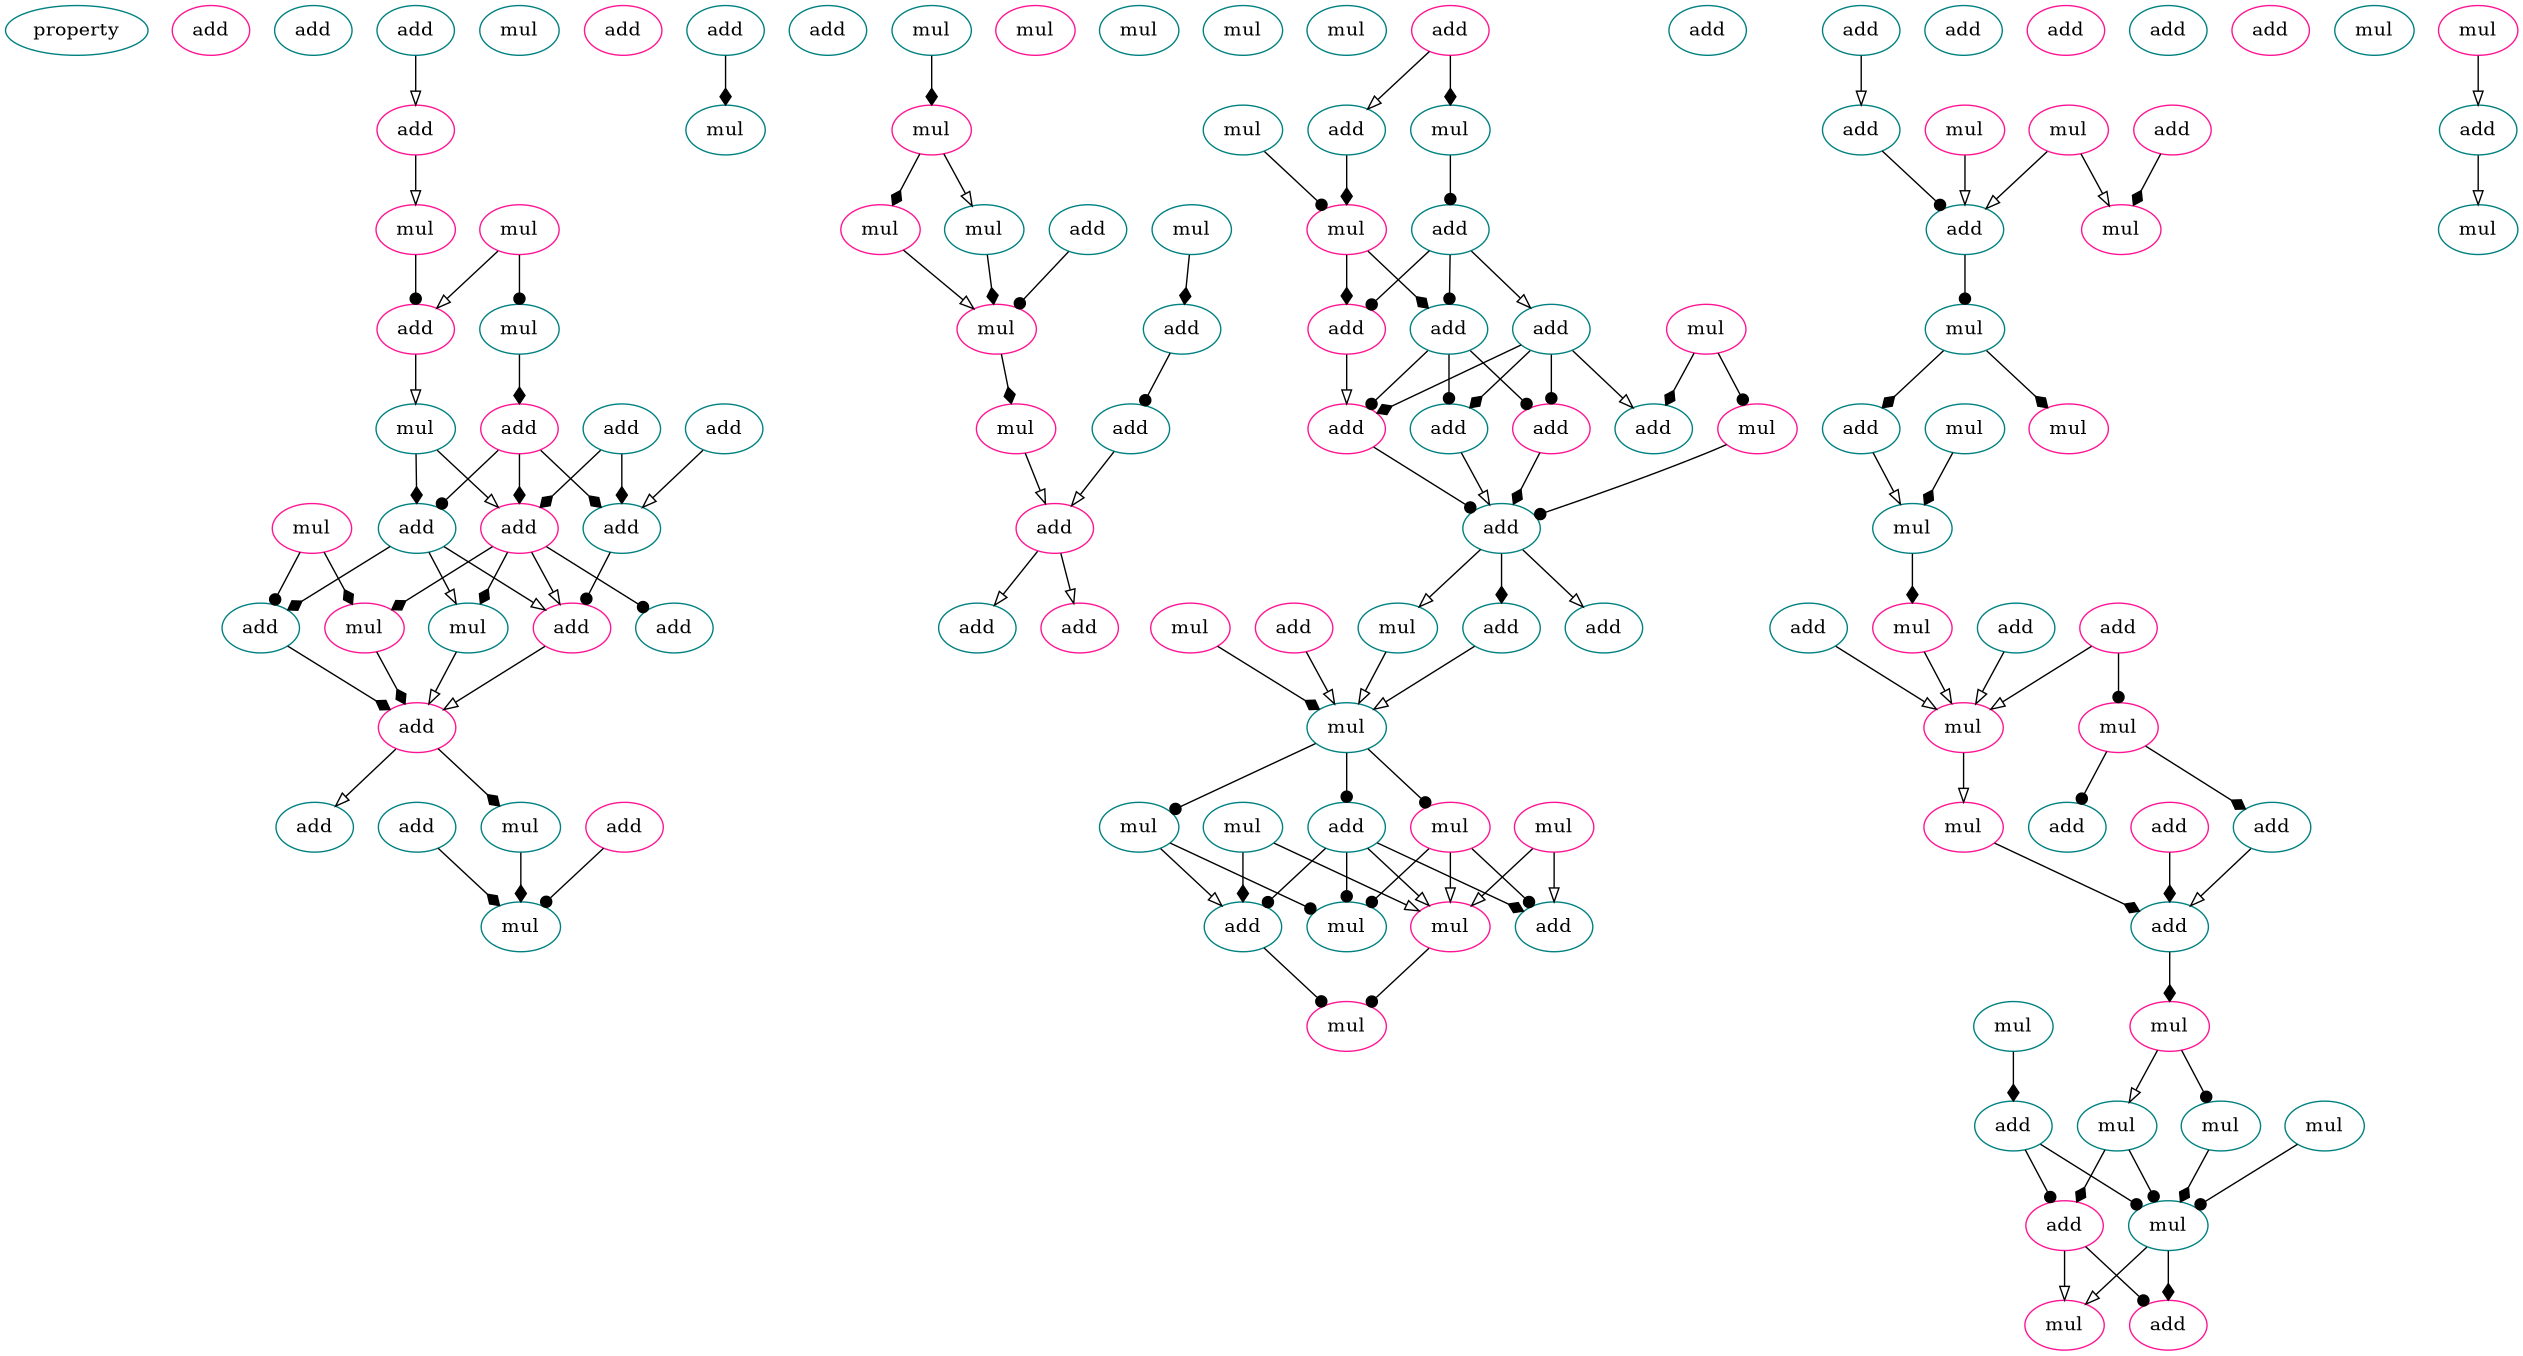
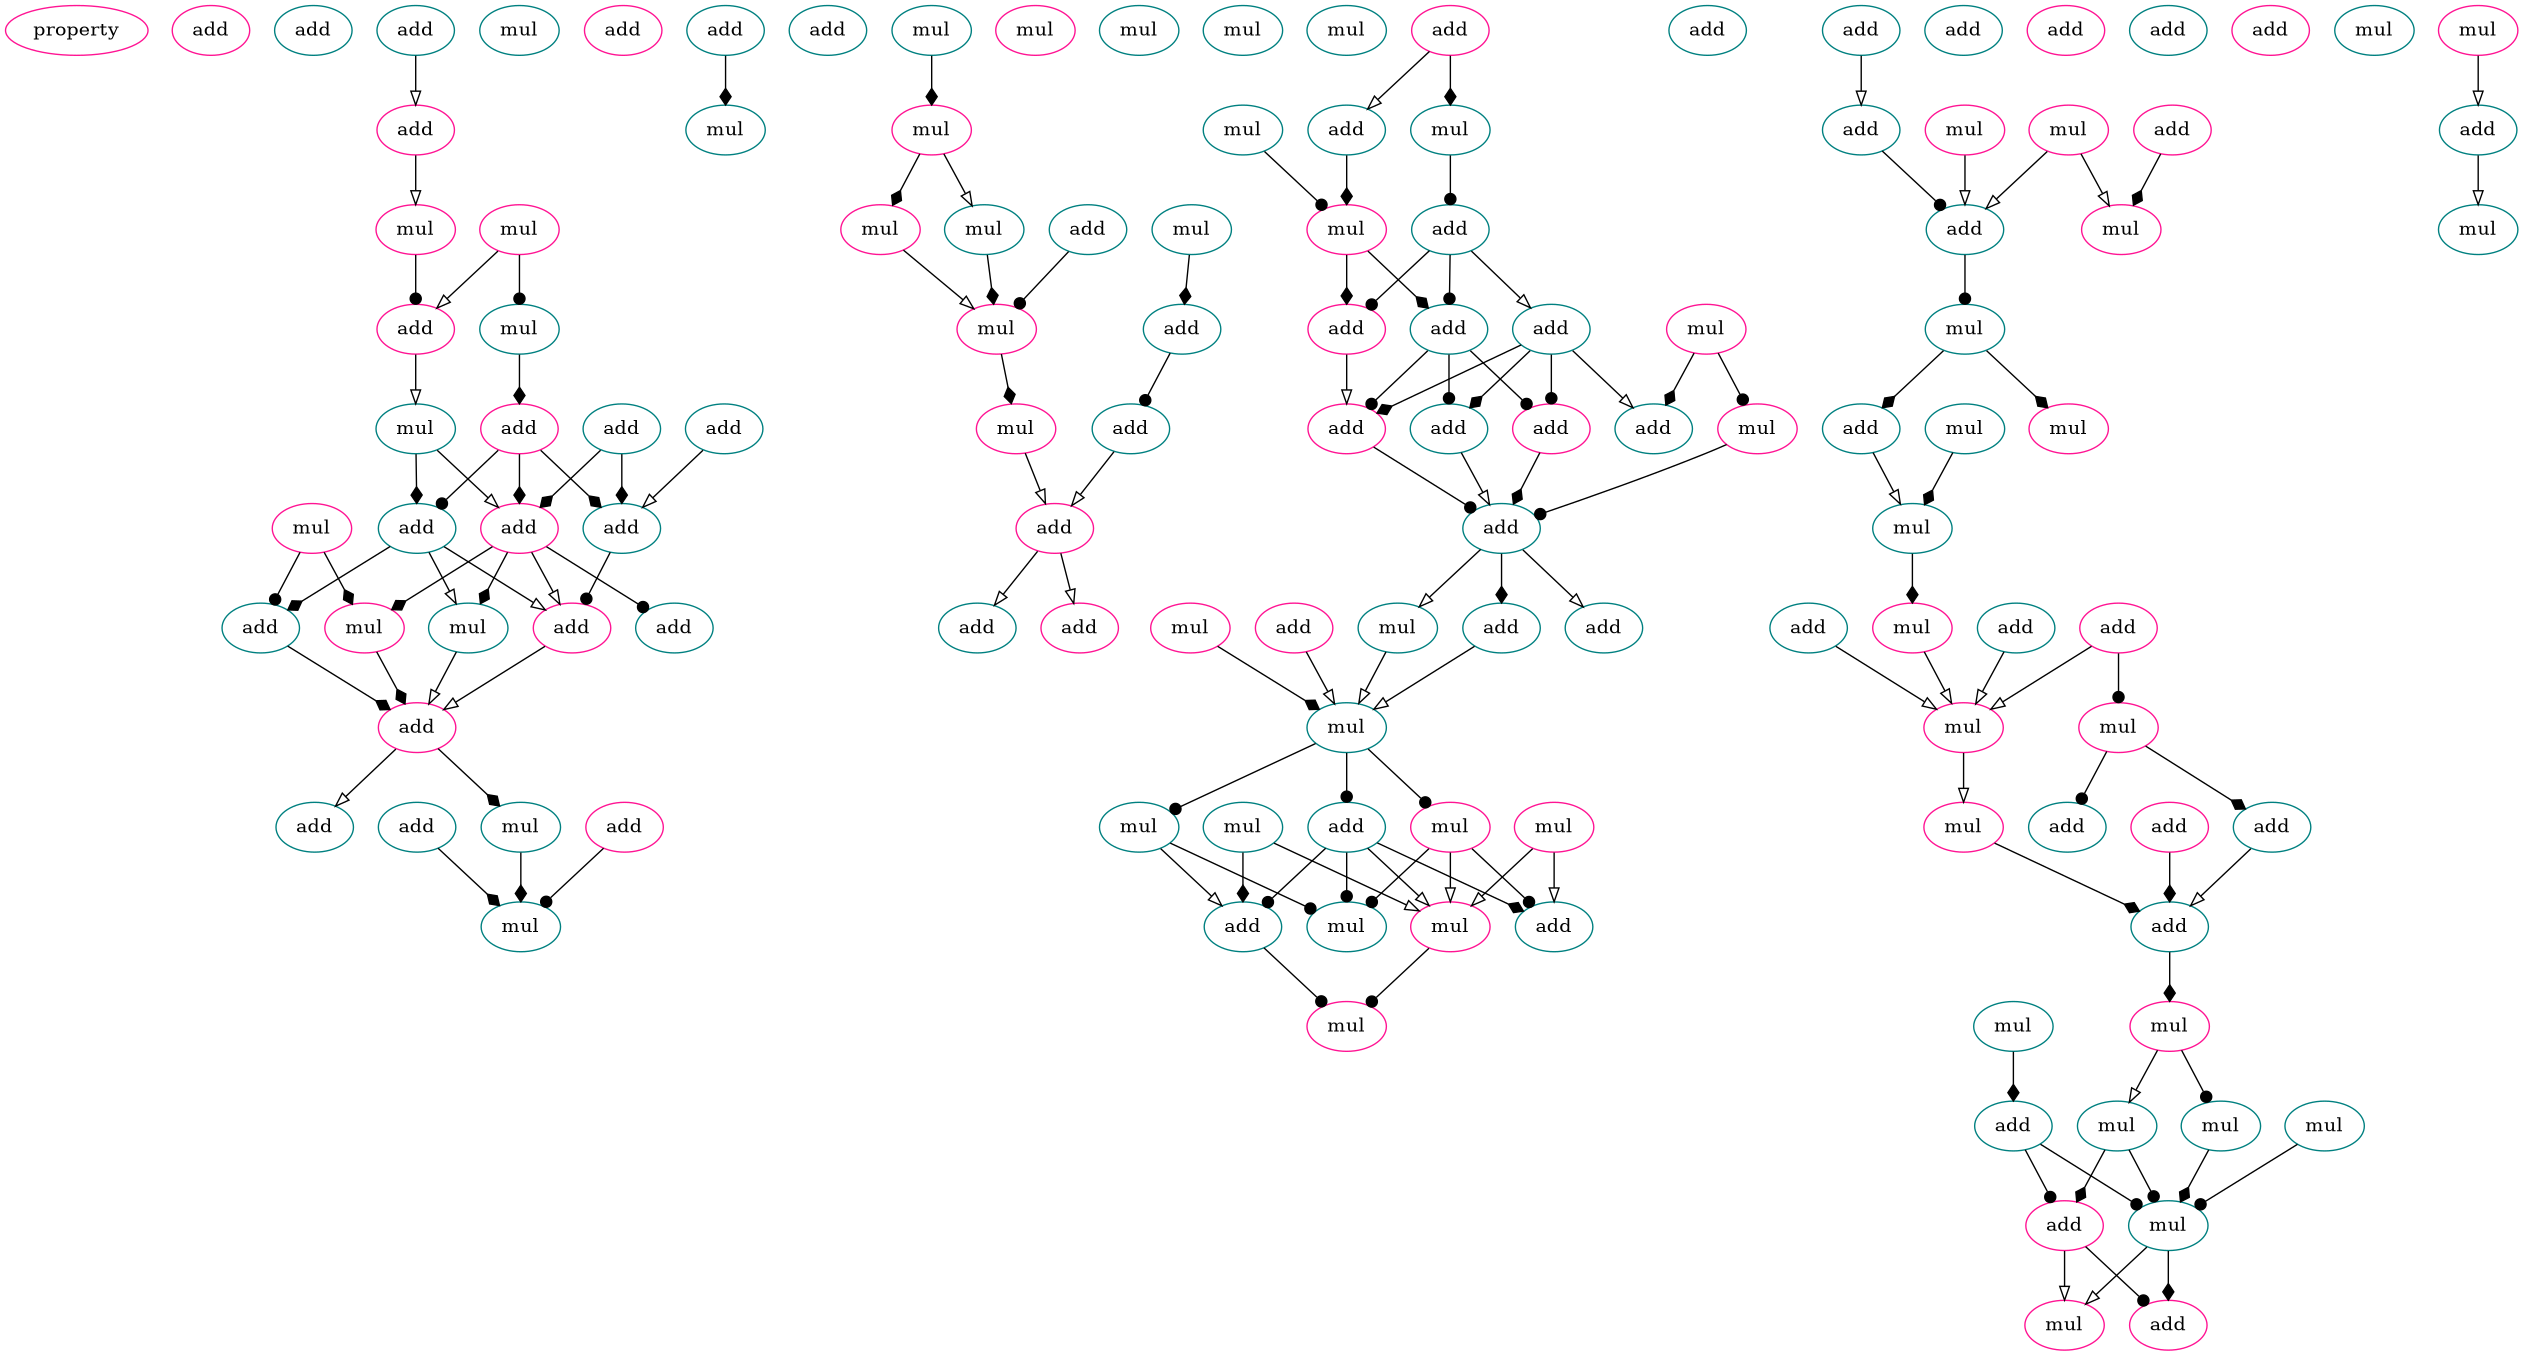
node "property": color teal -> deeppink
